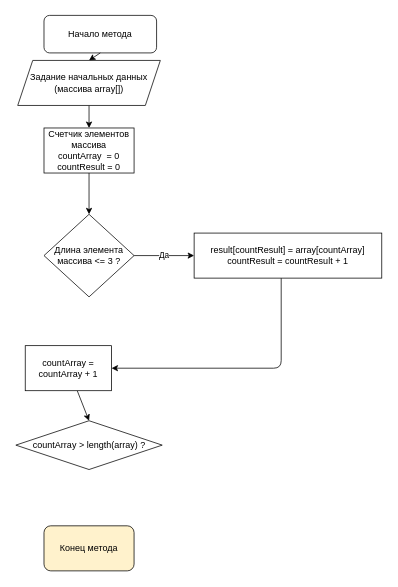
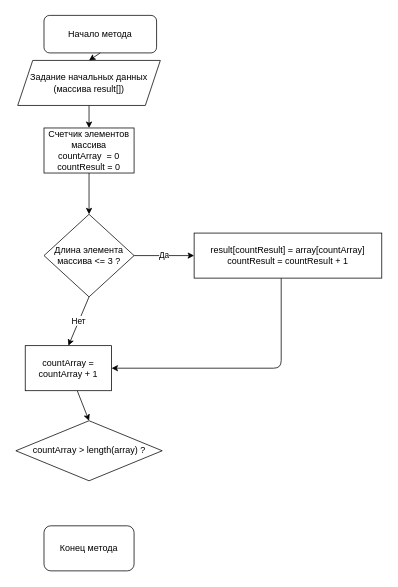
node "Задание начальных данных (массива array[])": label "Задание начальных данных (массива array[])" -> "Задание начальных данных (массива result[])"
edge "Длина элемента массива <= 3 ?" -> "countArray = countArray + 1": added, label "Нет"
node "countArray > length(array) ?": size 146x49 -> 146x60
node "Конец метода": fillcolor #fff2cc -> #ffffff
